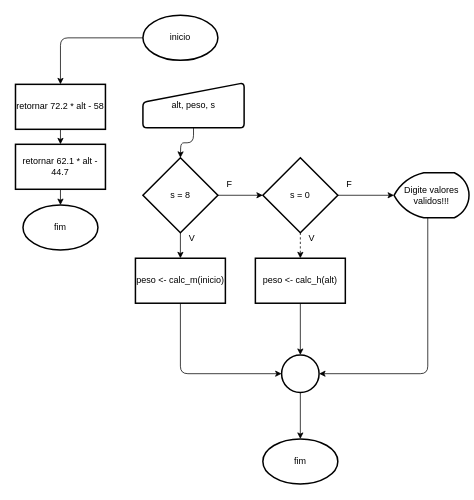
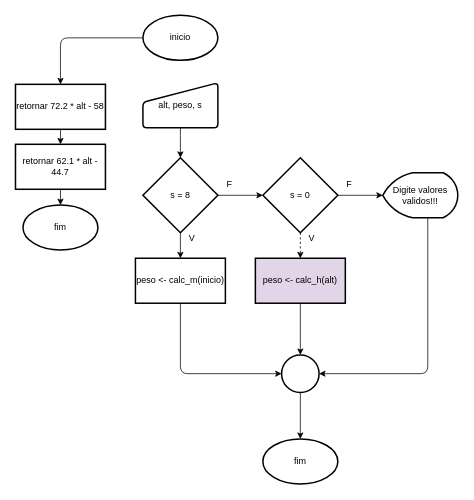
node "alt, peso, s": size 101x45 -> 75x45
node "Digite valores validos!!!": moved (432, 195) -> (420, 195)
node "peso <- calc_h(alt)": fillcolor #ffffff -> #e1d5e7
